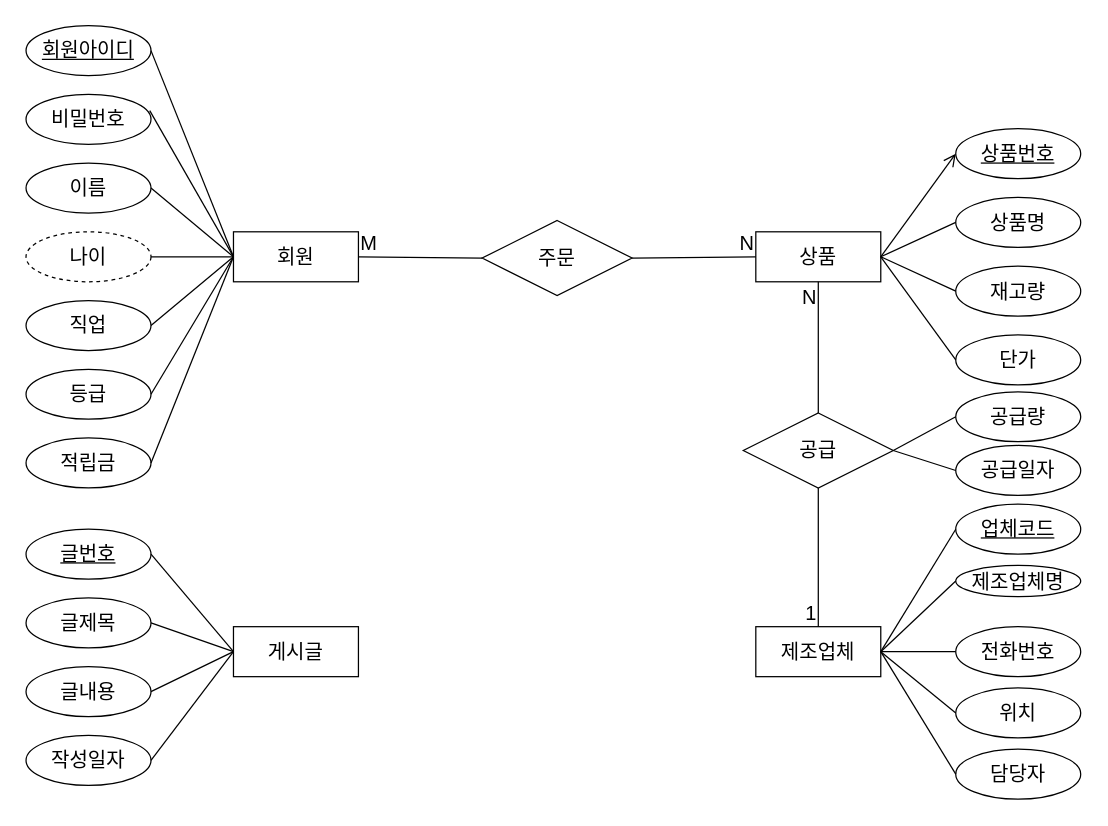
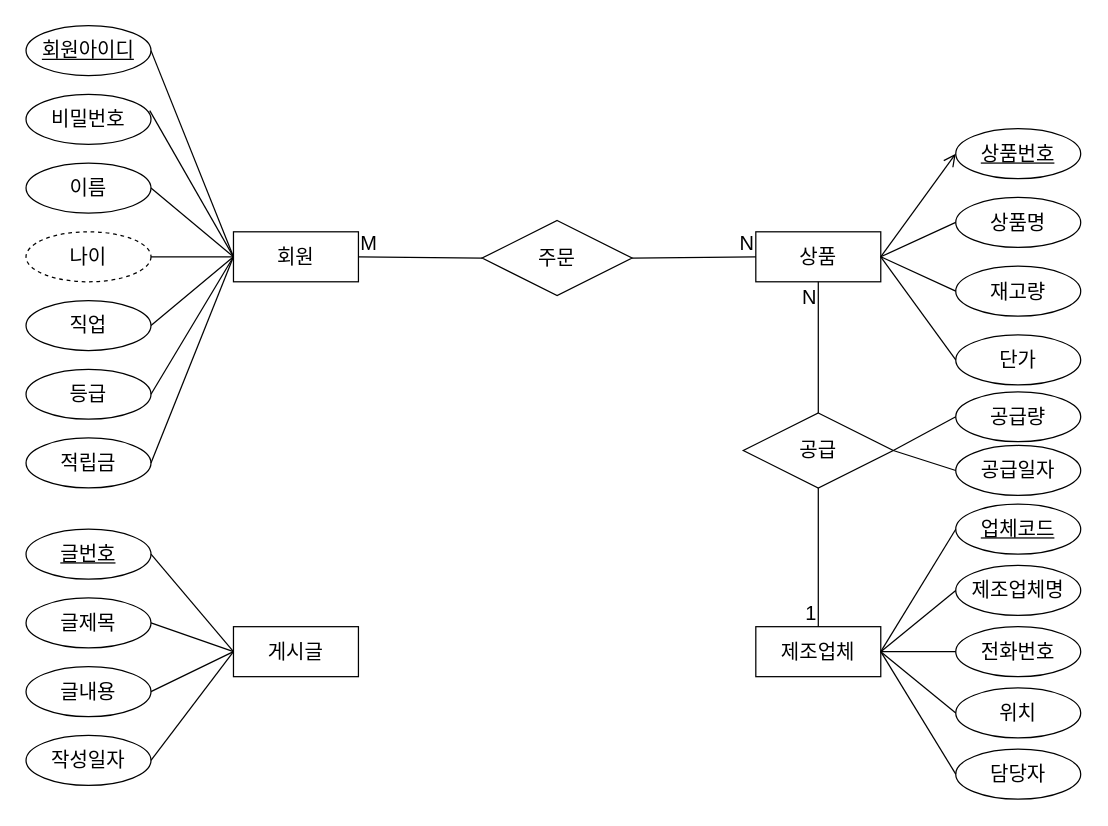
node "제조업체명": size 125x31 -> 125x50
